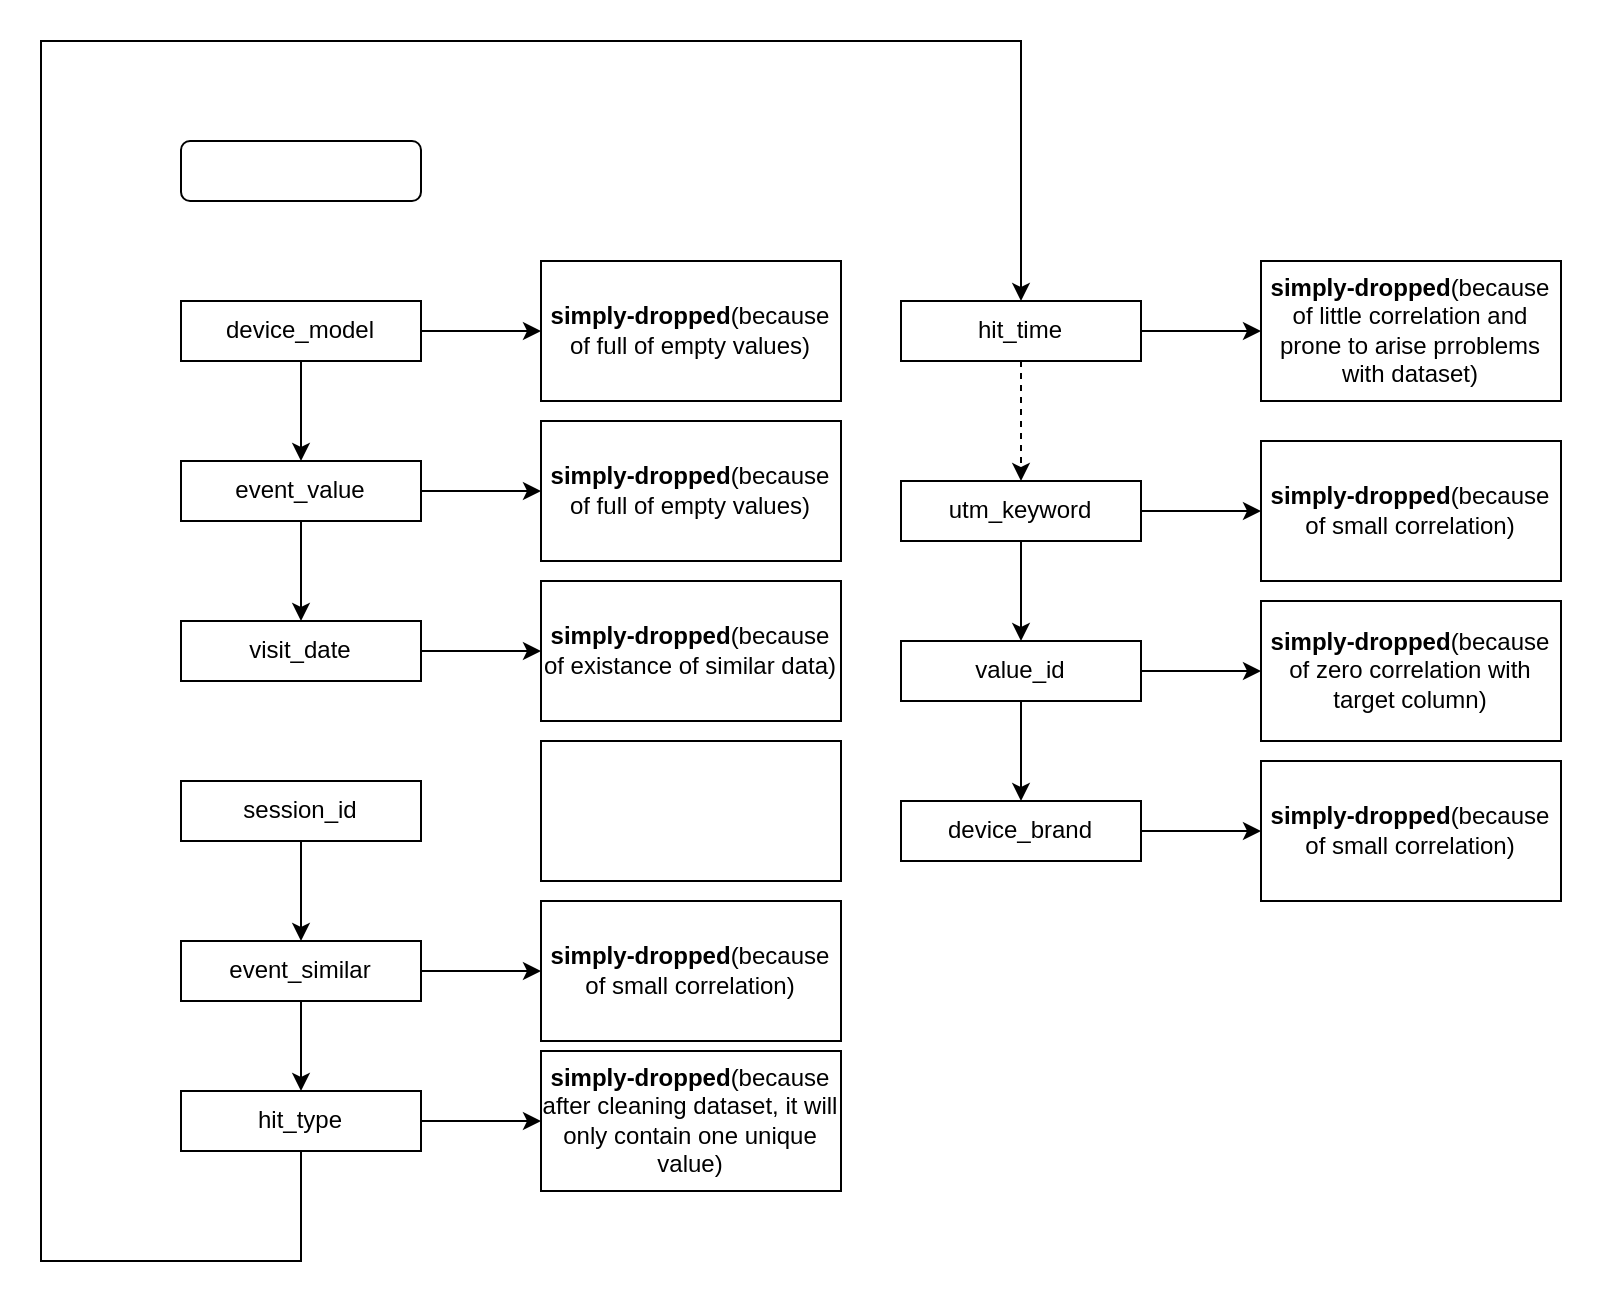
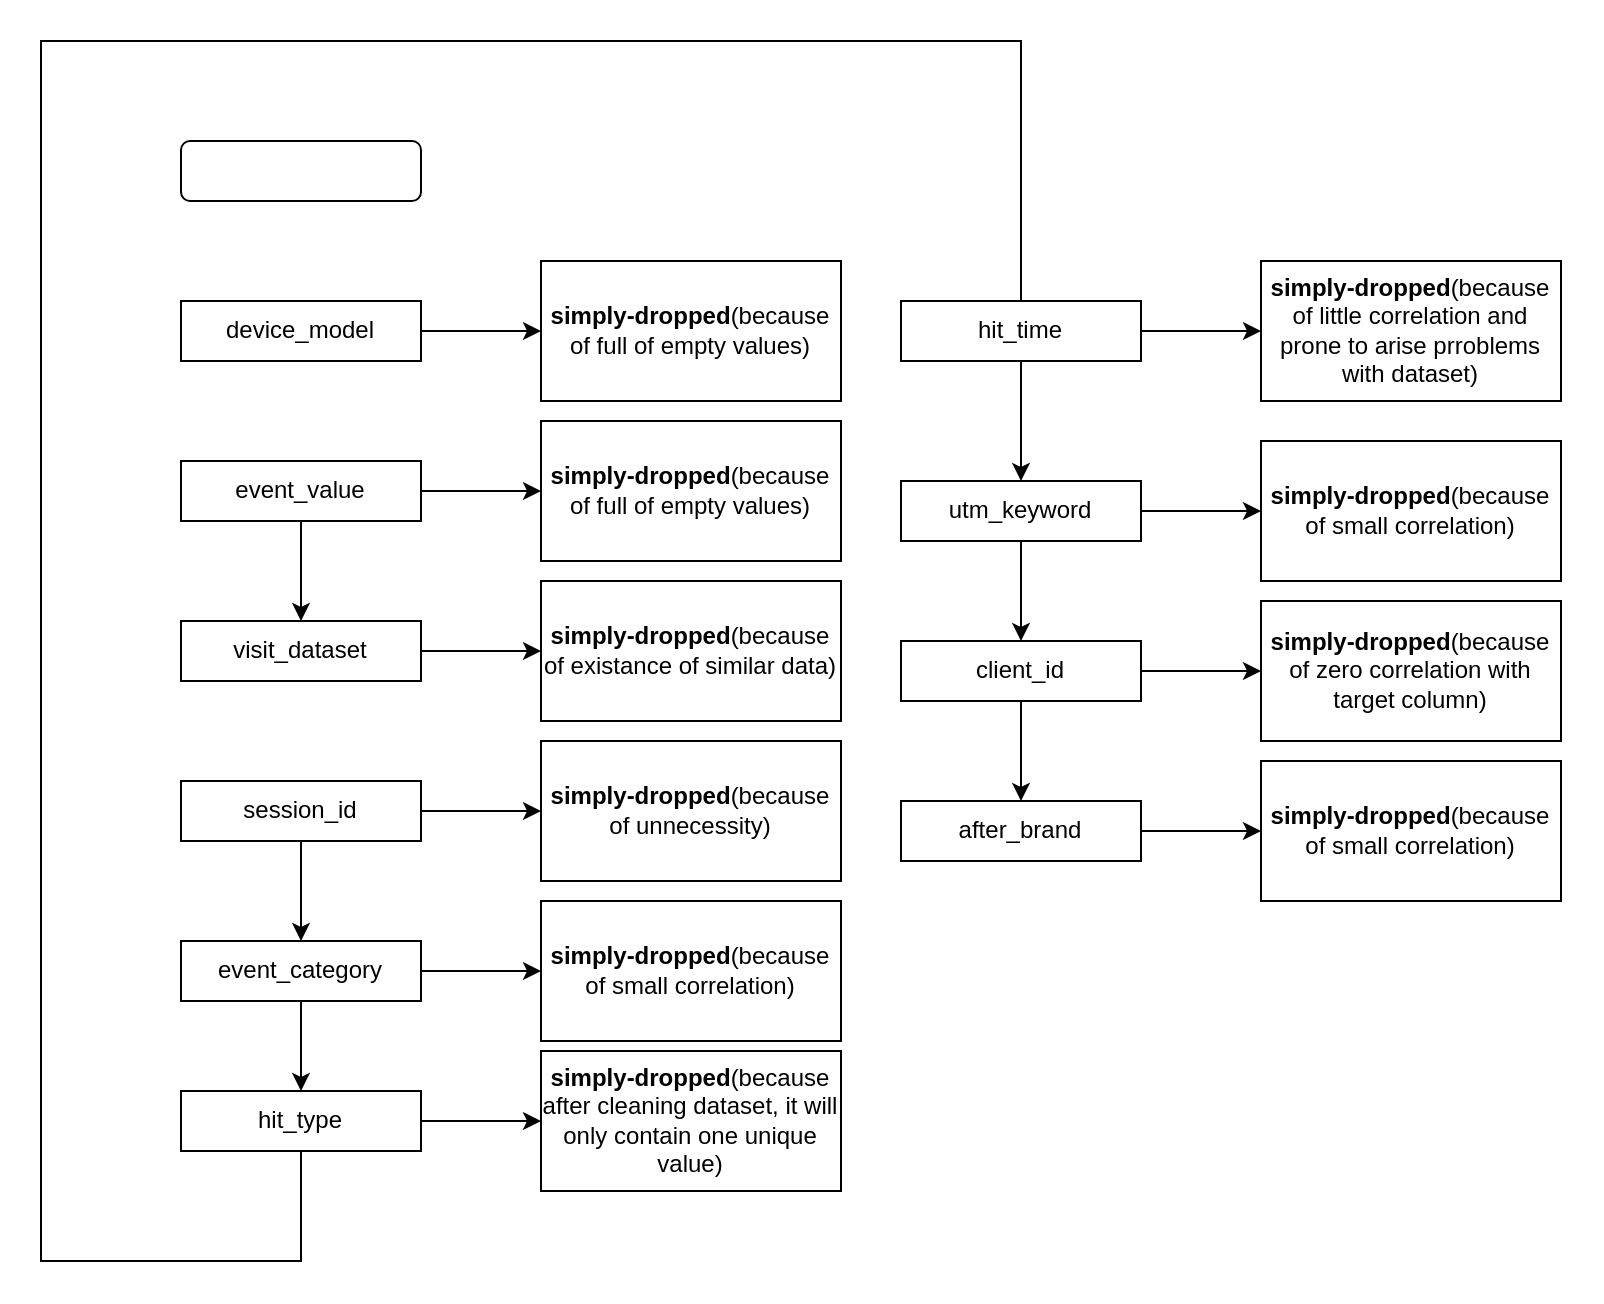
edge "hit_type" -> "hit_time": arrowhead classic -> none
edge "device_model" -> "event_value": removed
edge "hit_time" -> "utm_keyword": style dashed -> solid
node "visit_date": label "visit_date" -> "visit_dataset"
node "value_id": label "value_id" -> "client_id"
edge "session_id" -> "simply-dropped(because of unnecessity)": added
node "simply-dropped(because of unnecessity)": added
node "device_brand": label "device_brand" -> "after_brand"
node "event_similar": label "event_similar" -> "event_category"
